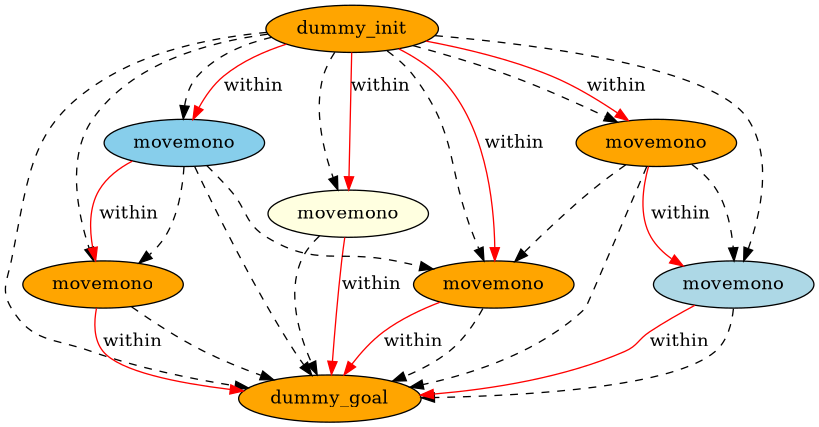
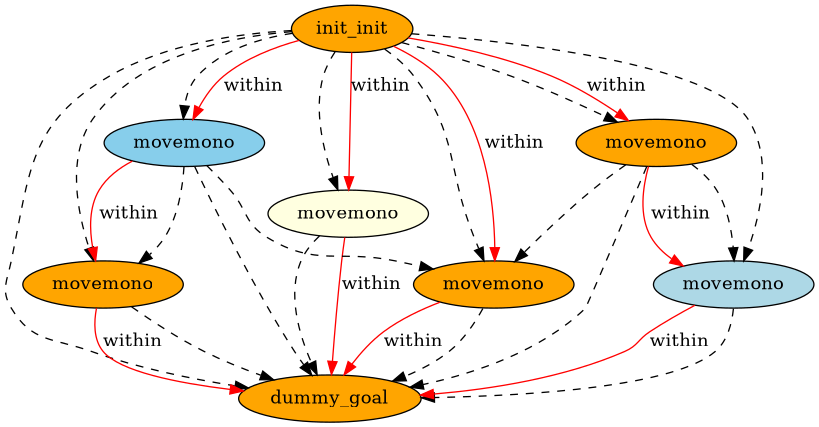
node "dummy_init": label "dummy_init" -> "init_init"
